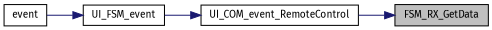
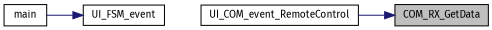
node "event": label "event" -> "main"
edge "UI_FSM_event" -> "UI_COM_event_RemoteControl": removed
node "FSM_RX_GetData": label "FSM_RX_GetData" -> "COM_RX_GetData"
